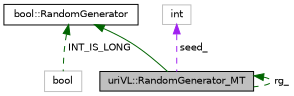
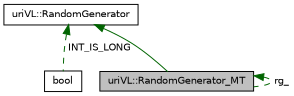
node "bool::RandomGenerator": label "bool::RandomGenerator" -> "uriVL::RandomGenerator"
node "int": removed
node "bool": color grey75 -> black
